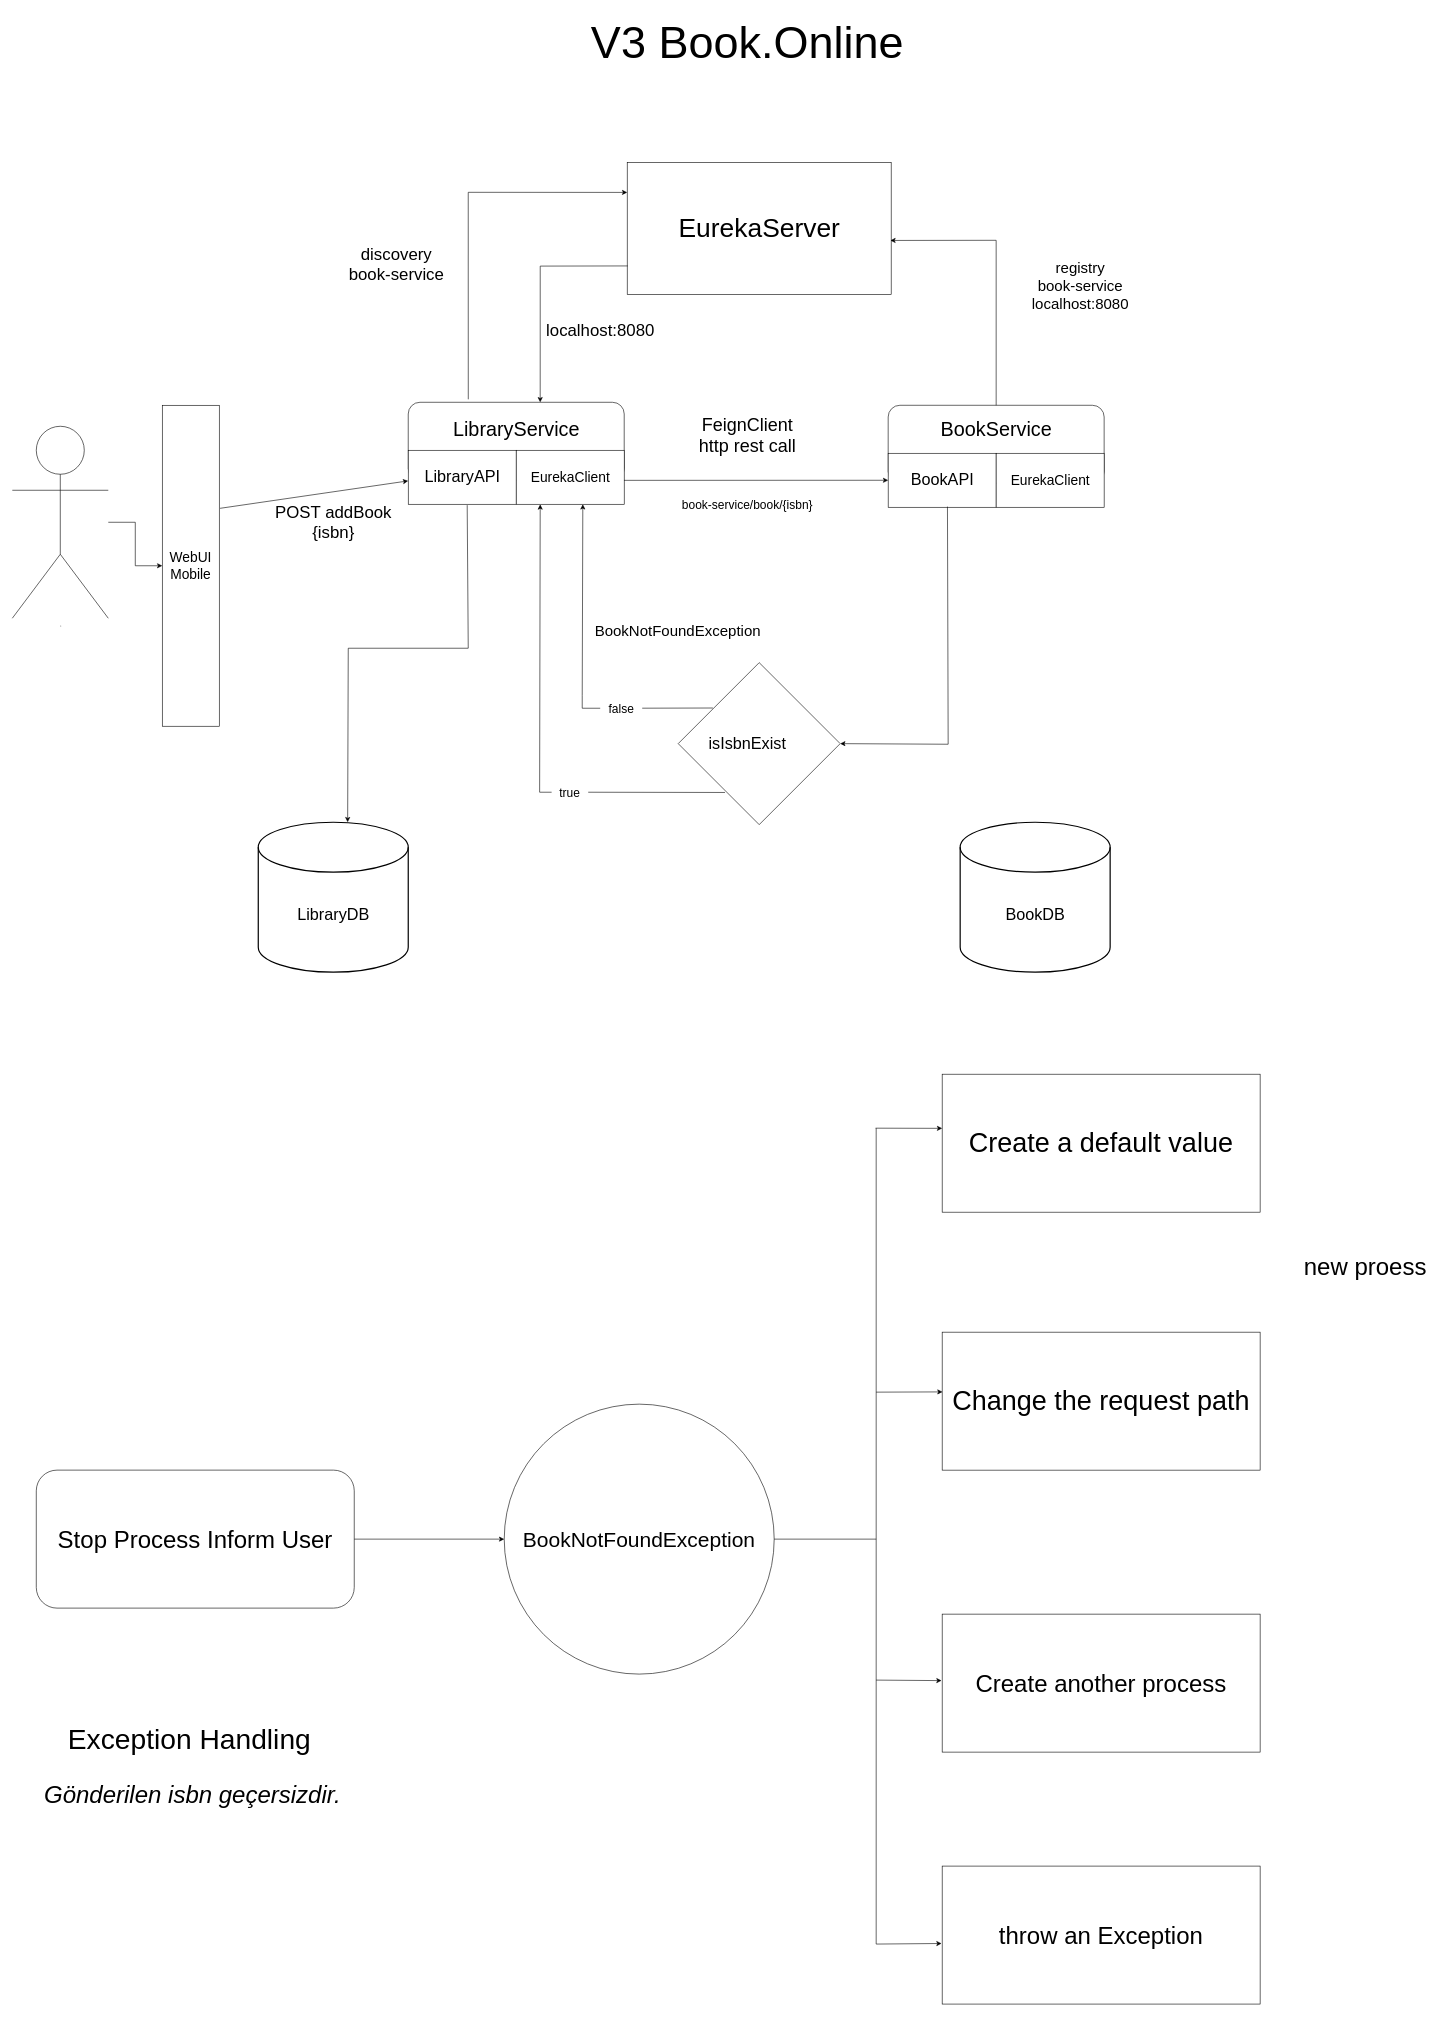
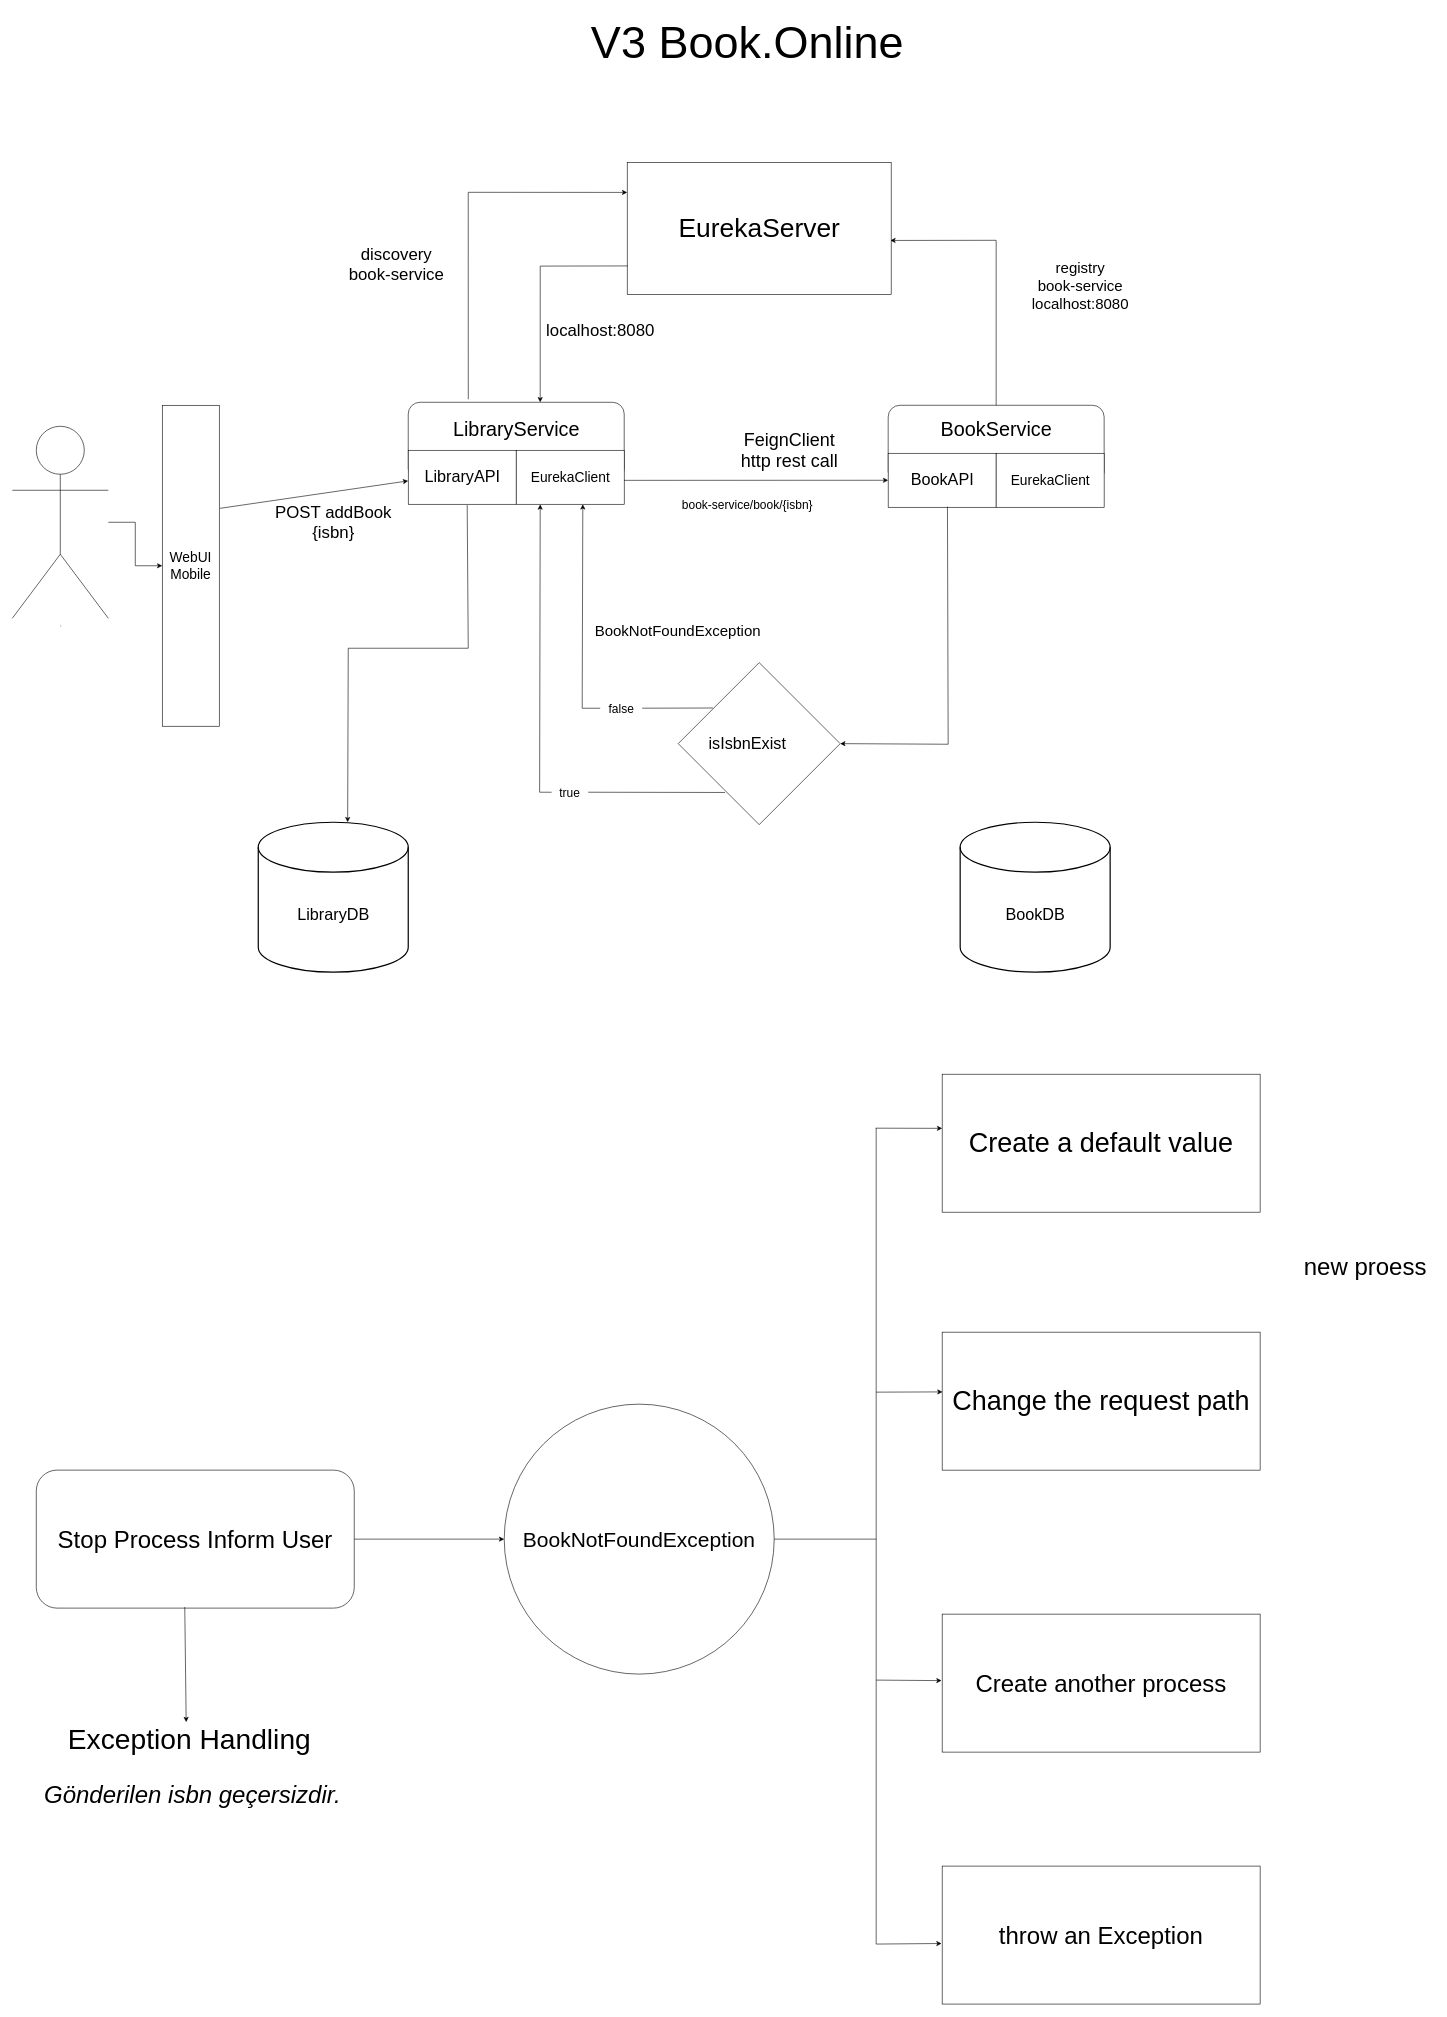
node "FeignClient http rest call": moved (747, 435) -> (789, 450)
edge "Stop Process Inform User" -> "Exception Handling": added
